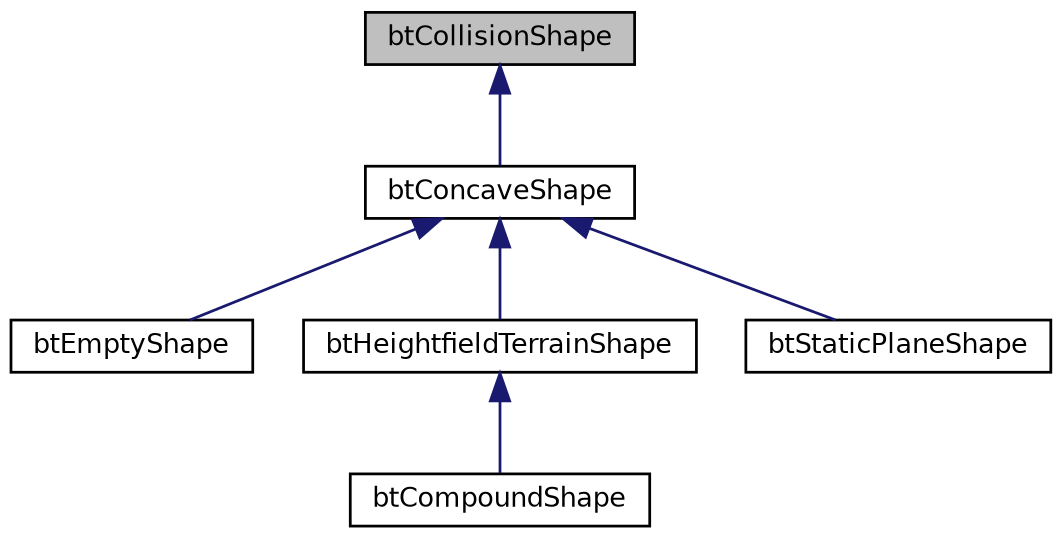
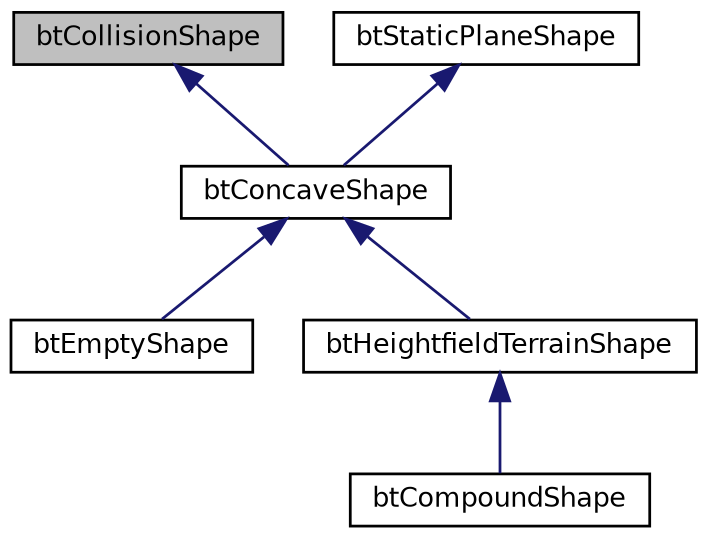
edge "btStaticPlaneShape" -> "btConcaveShape": reversed
